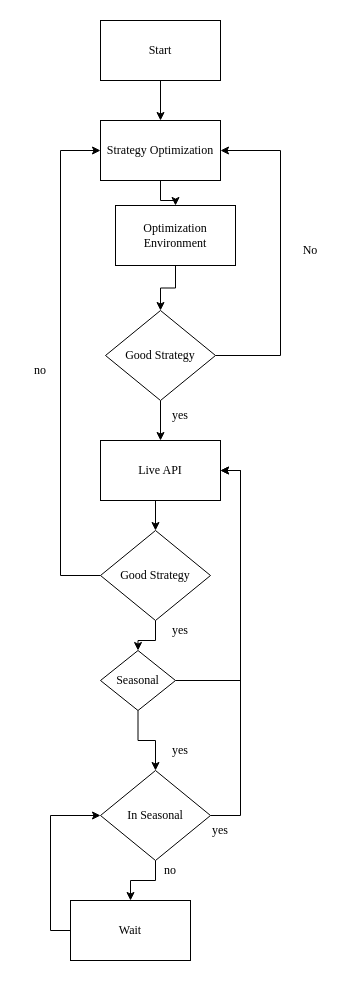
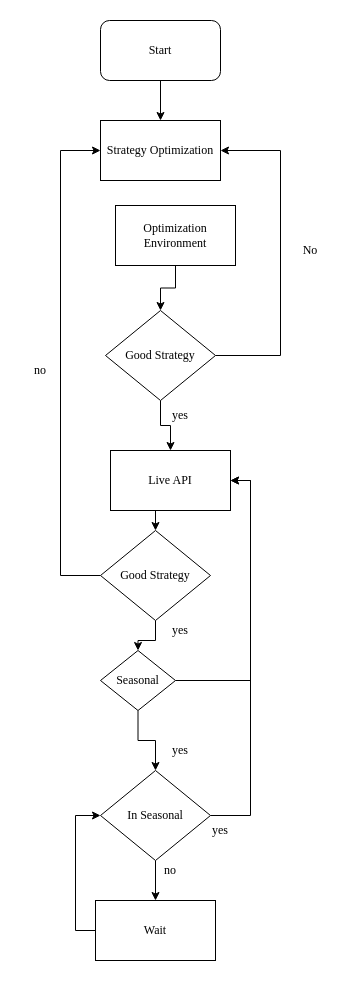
node "Start": shape rectangle -> rounded rectangle
edge "Strategy Optimization" -> "Optimization Environment": removed
node "Live API": moved (161, 471) -> (171, 481)
node "Wait": moved (131, 931) -> (156, 931)
